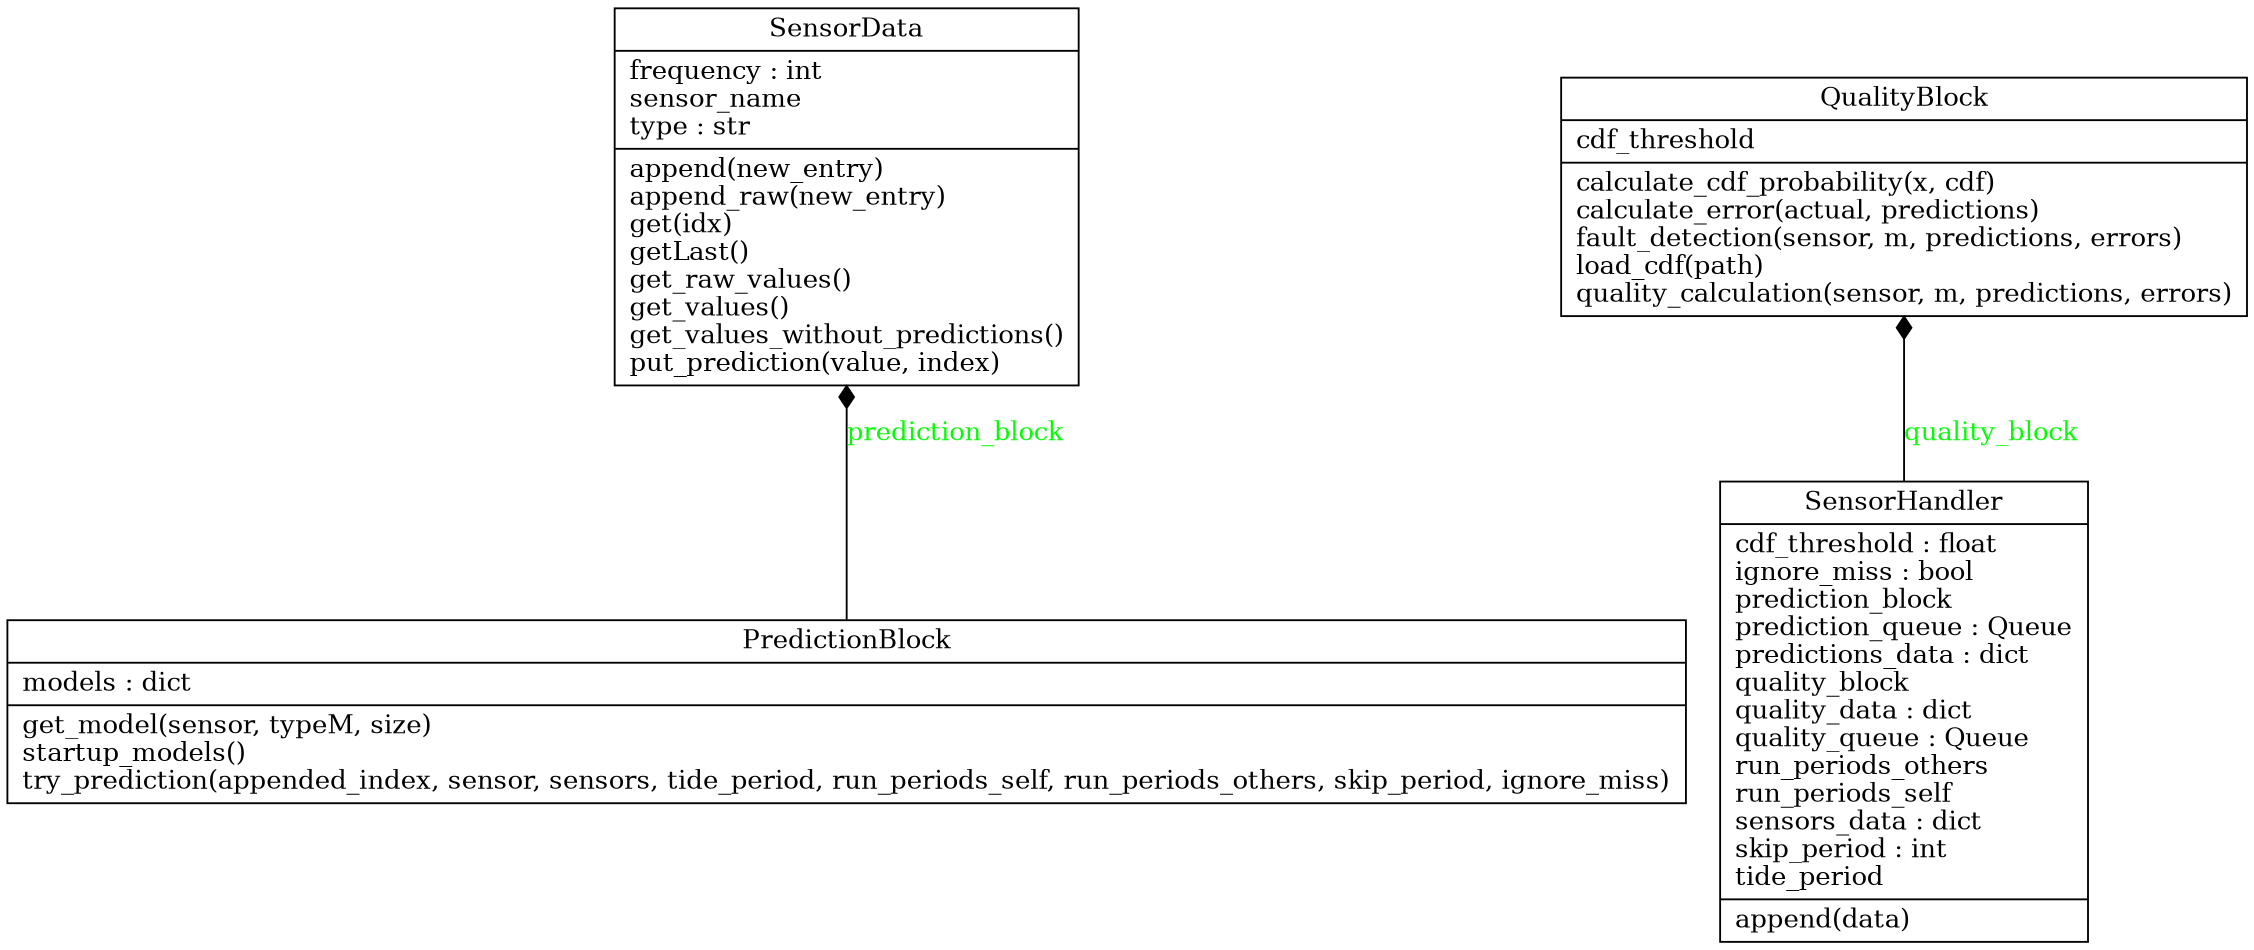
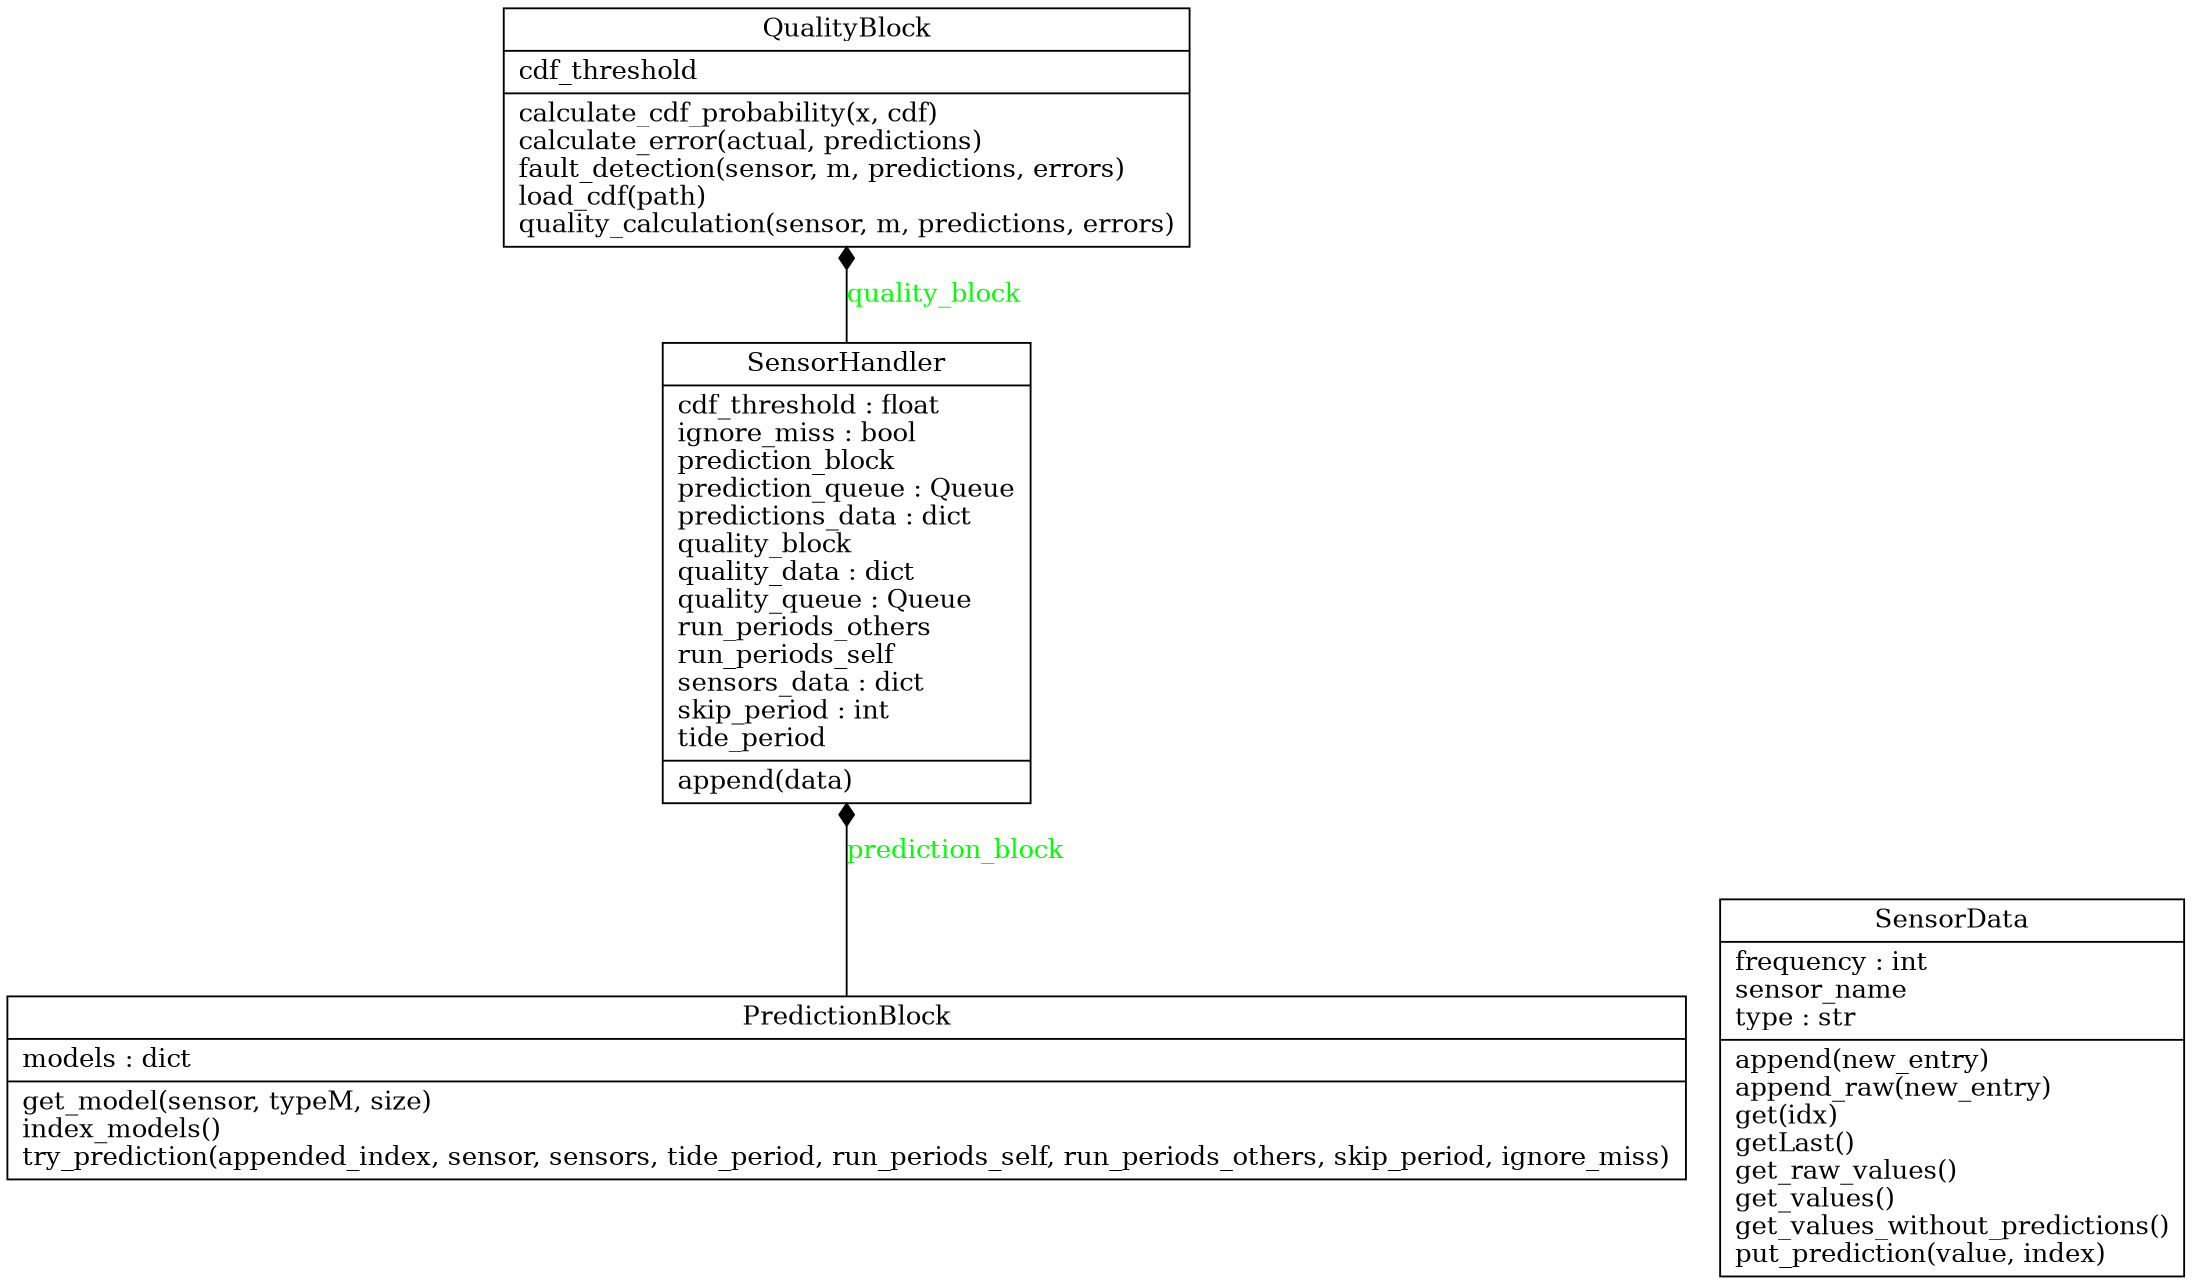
edge "PredictionBlock" -> "SensorData": now "PredictionBlock" -> "SensorHandler"
node "PredictionBlock": text "startup_models()" -> "index_models()"
